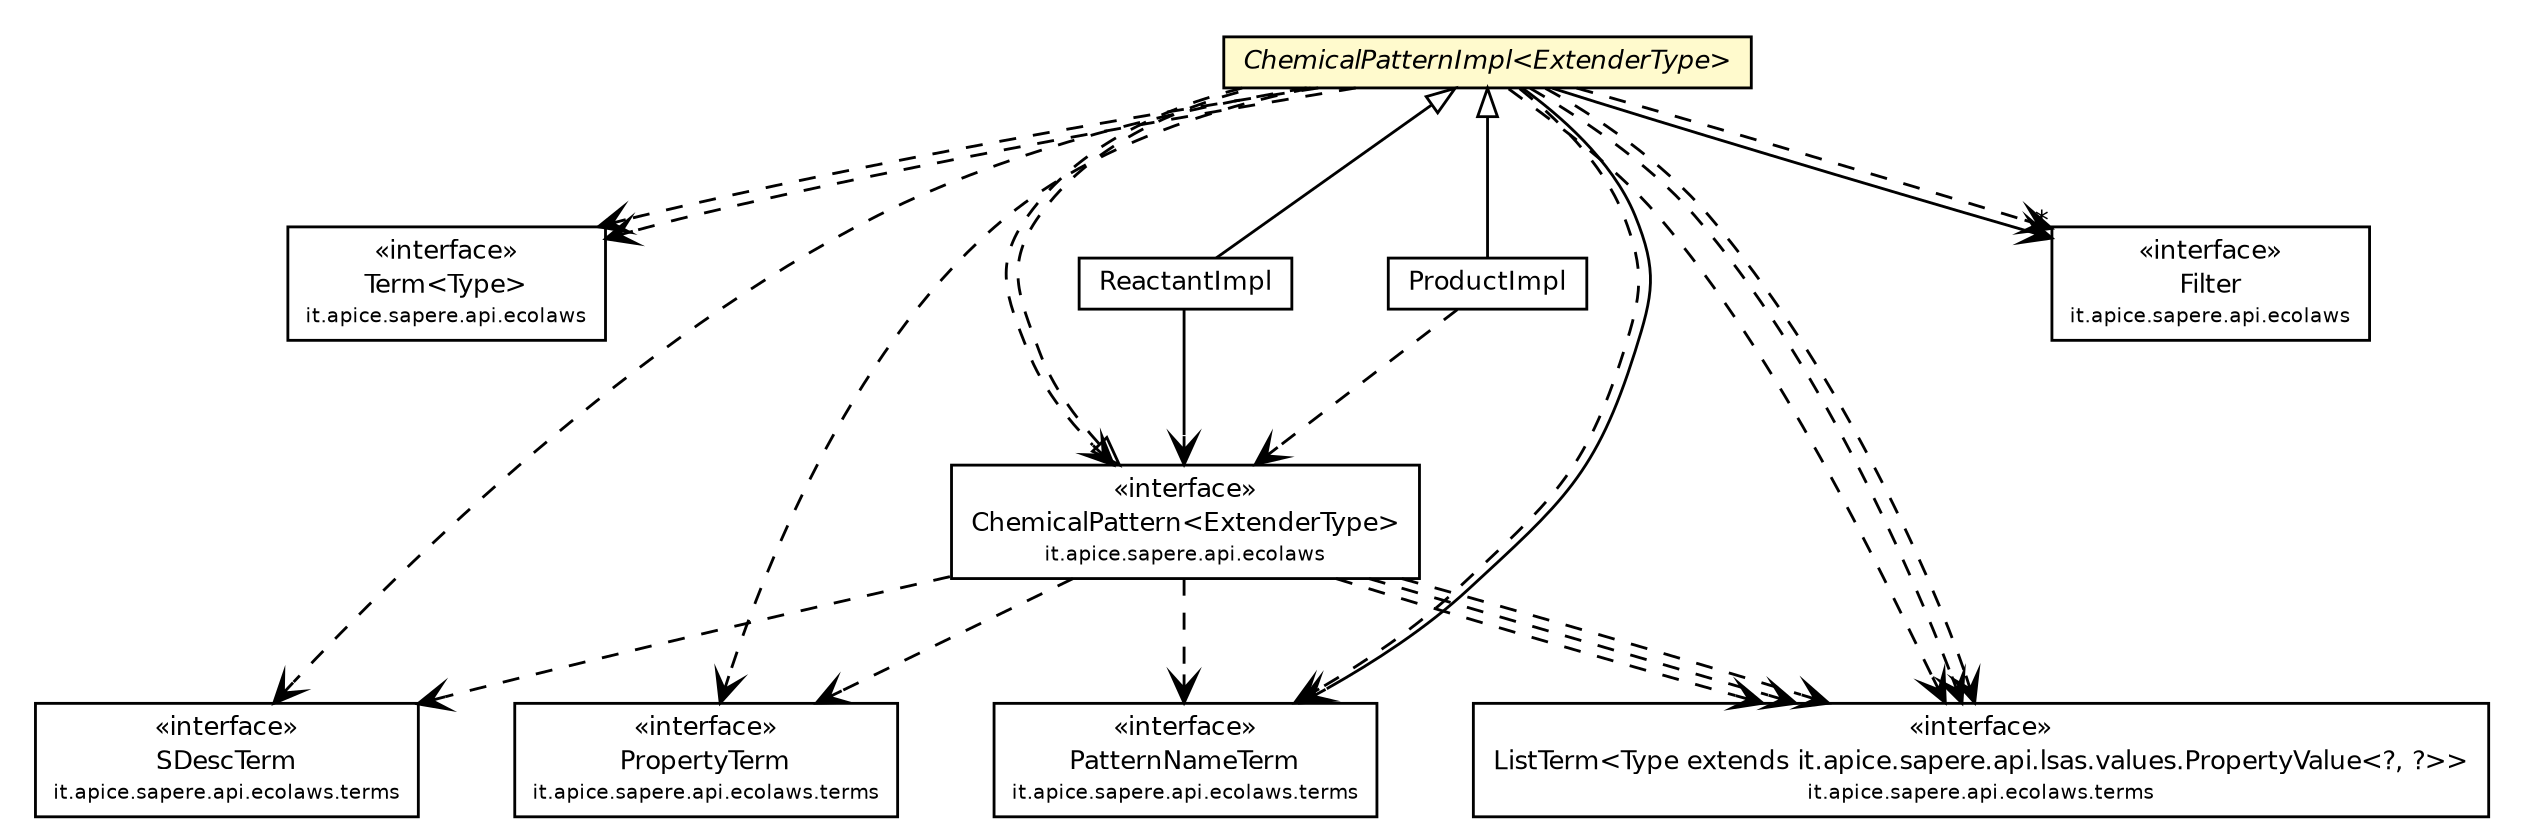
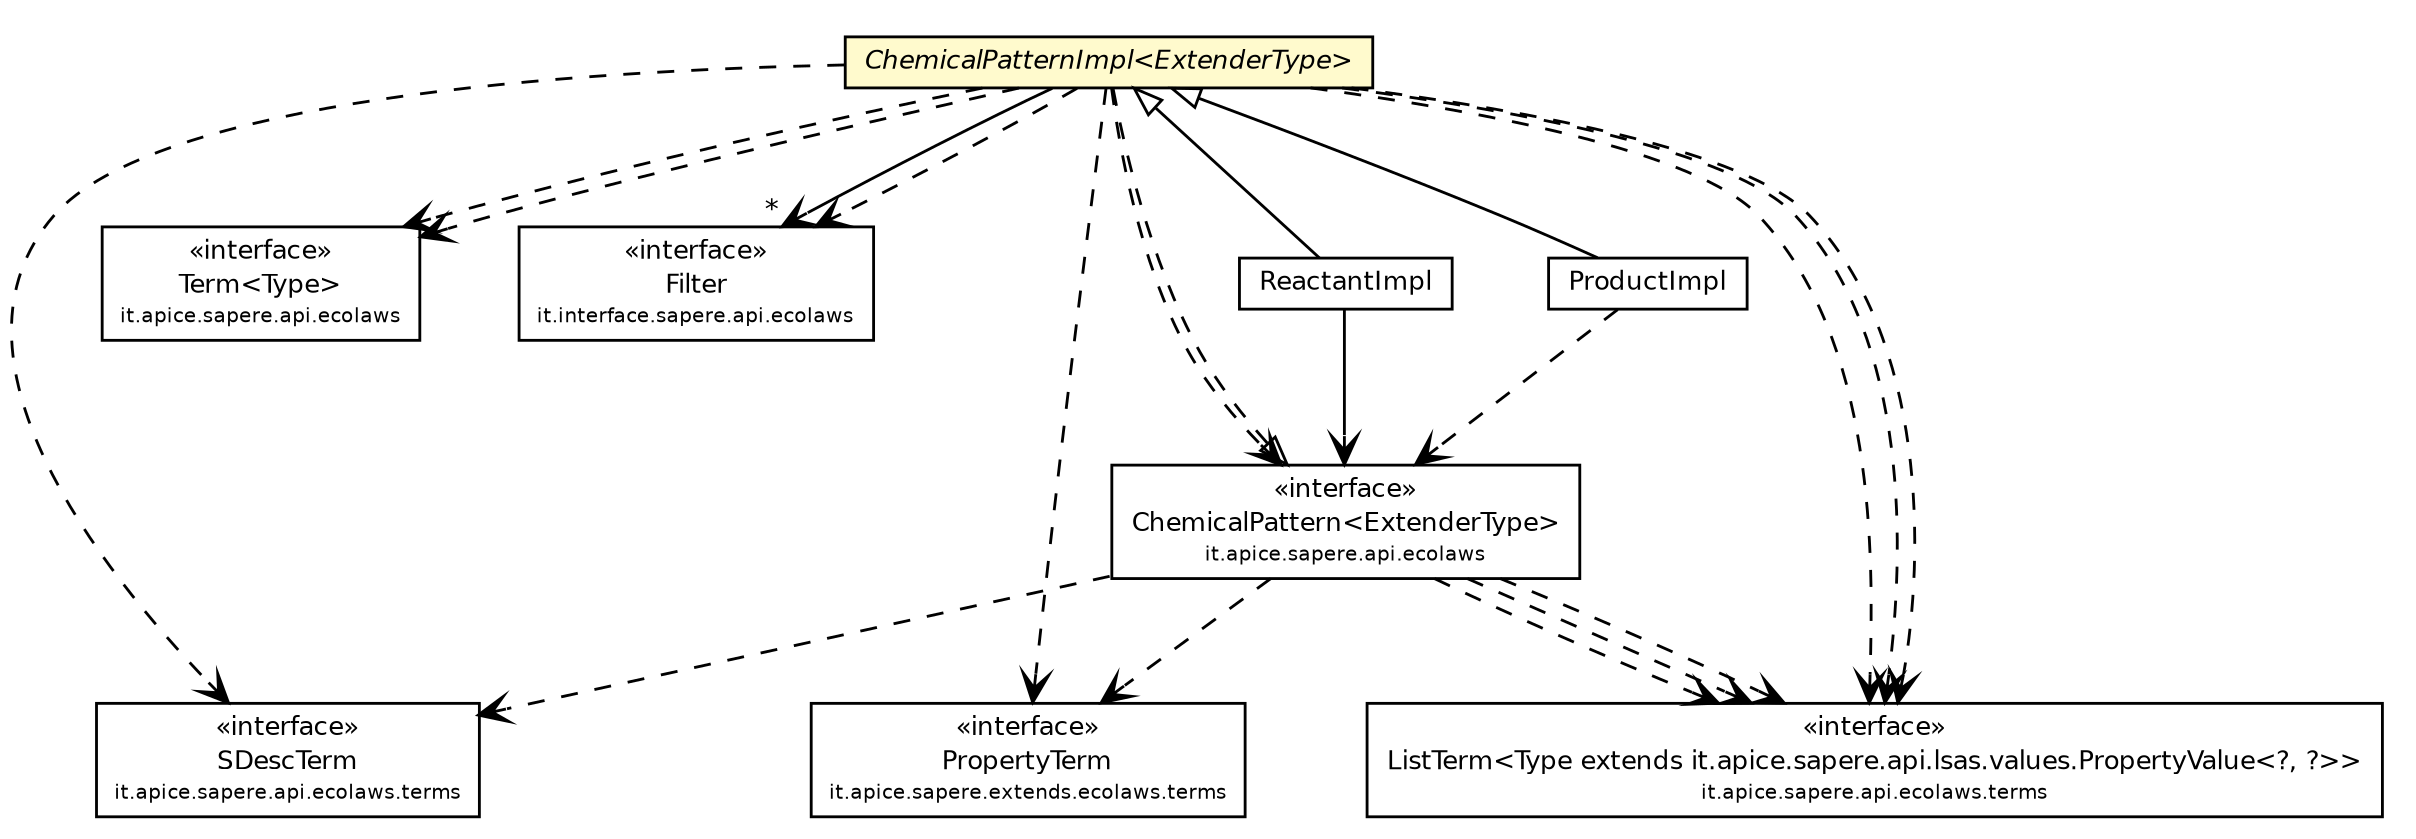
node "Filter": text "it.apice.sapere.api.ecolaws" -> "it.interface.sapere.api.ecolaws"
node "PatternNameTerm": removed
node "PropertyTerm": text "it.apice.sapere.api.ecolaws.terms" -> "it.apice.sapere.extends.ecolaws.terms"
